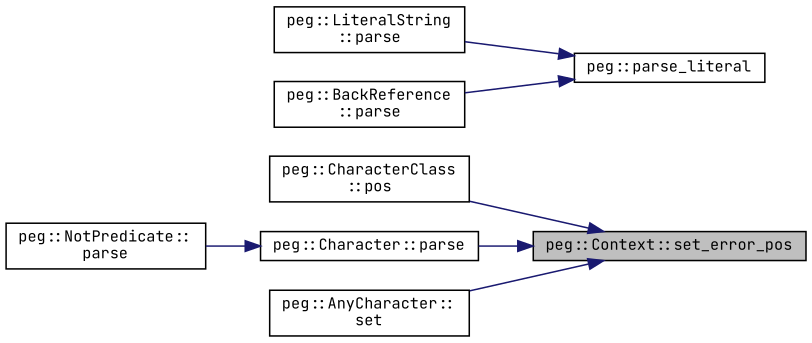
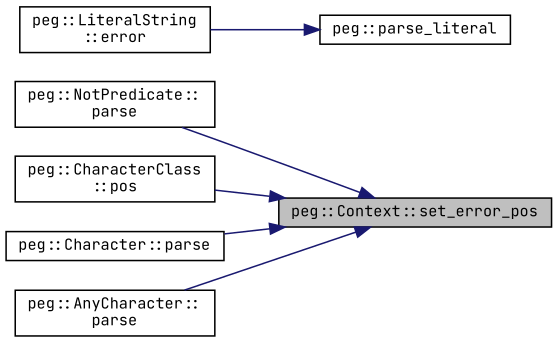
node "peg::LiteralString ::parse": label "peg::LiteralString ::parse" -> "peg::LiteralString ::error"
node "peg::BackReference ::parse": removed
edge "peg::NotPredicate:: parse" -> "peg::Character::parse": now "peg::NotPredicate:: parse" -> "peg::Context::set_error_pos"
node "peg::AnyCharacter:: set": label "peg::AnyCharacter:: set" -> "peg::AnyCharacter:: parse"
